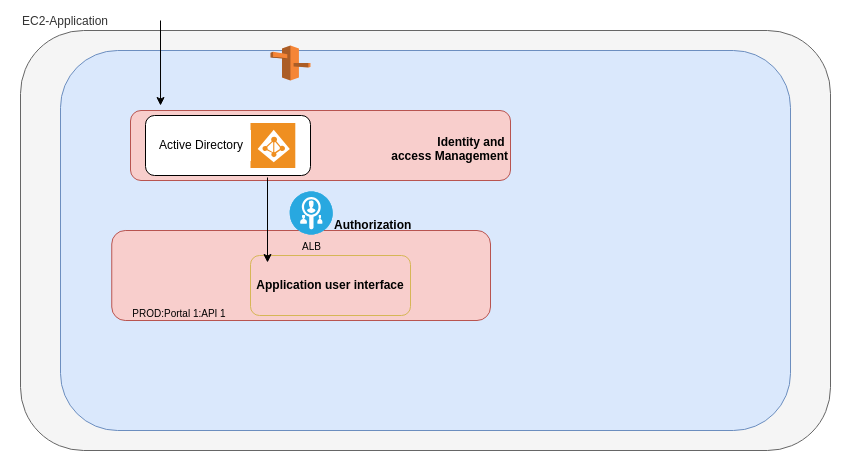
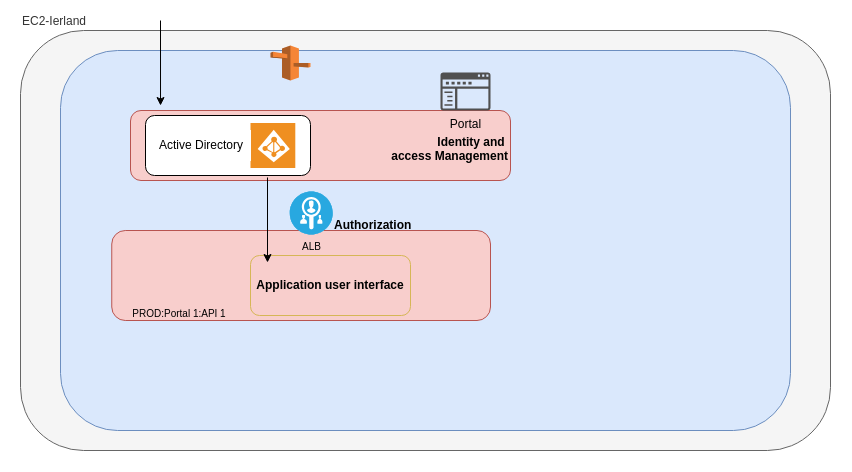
node "EC2-Application": label "EC2-Application" -> "EC2-Ierland"
node "Portal": added
